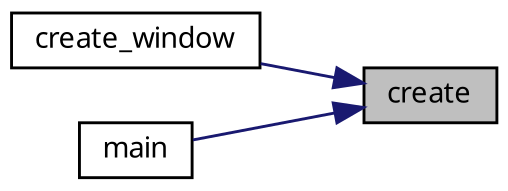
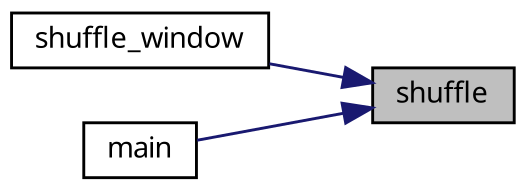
node "create_window": label "create_window" -> "shuffle_window"
node "create": label "create" -> "shuffle"
